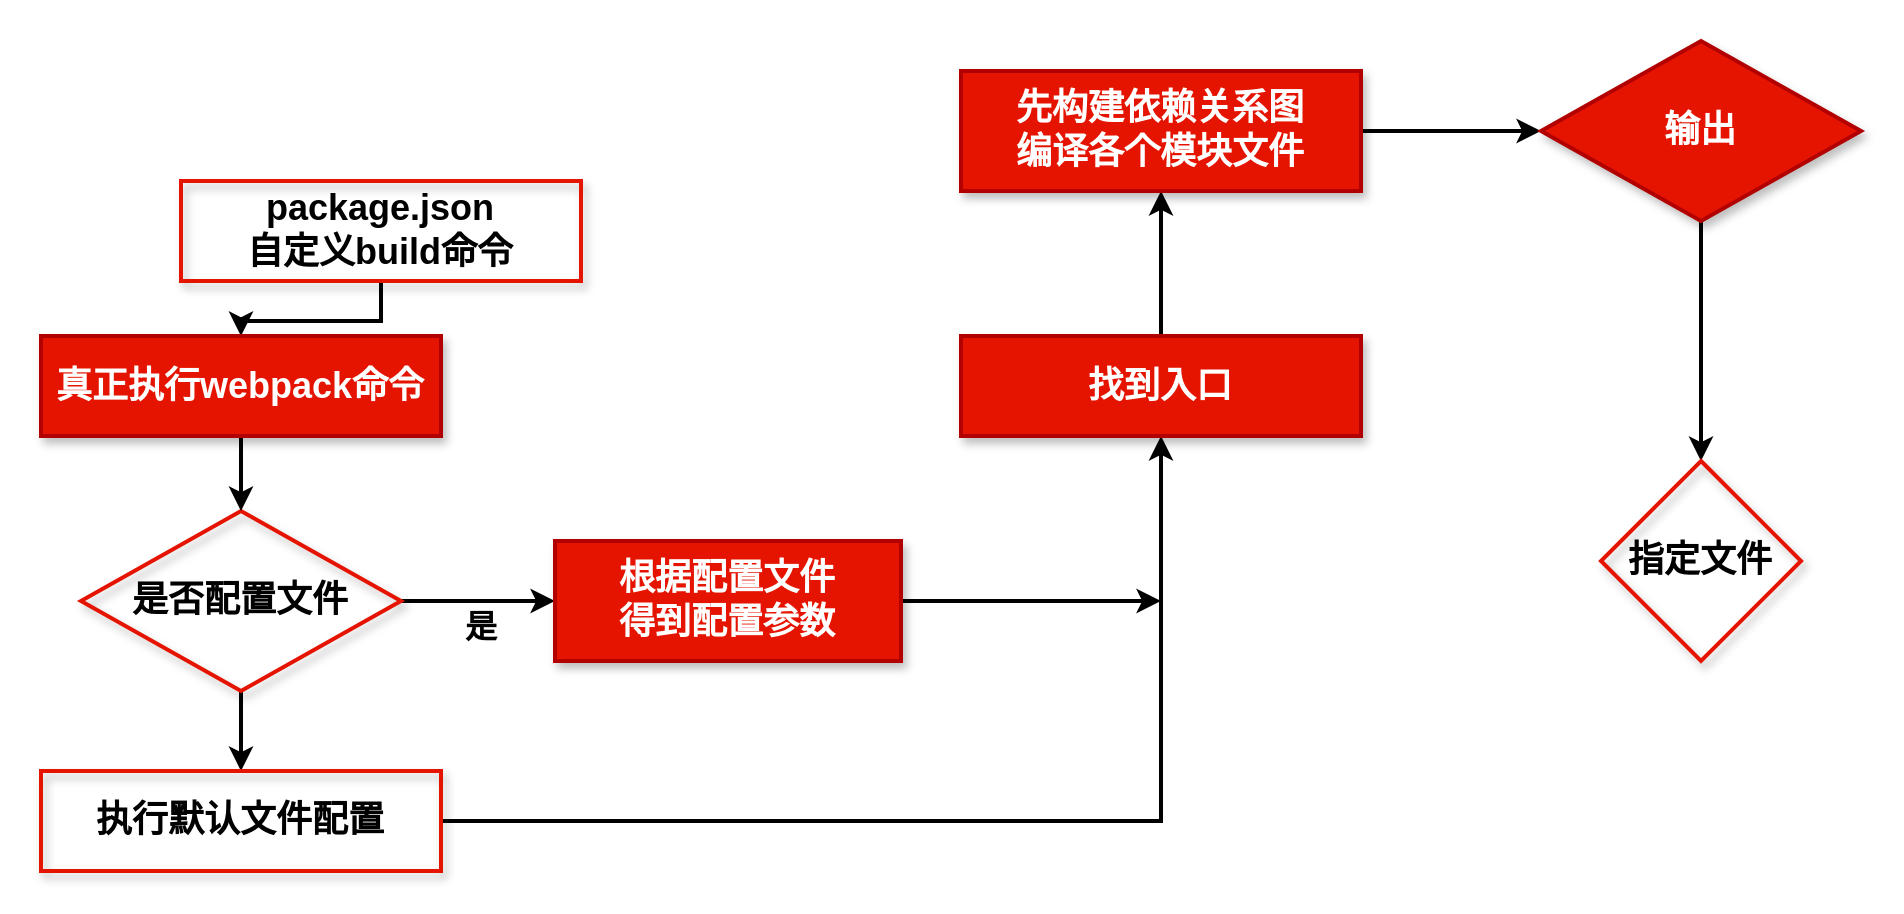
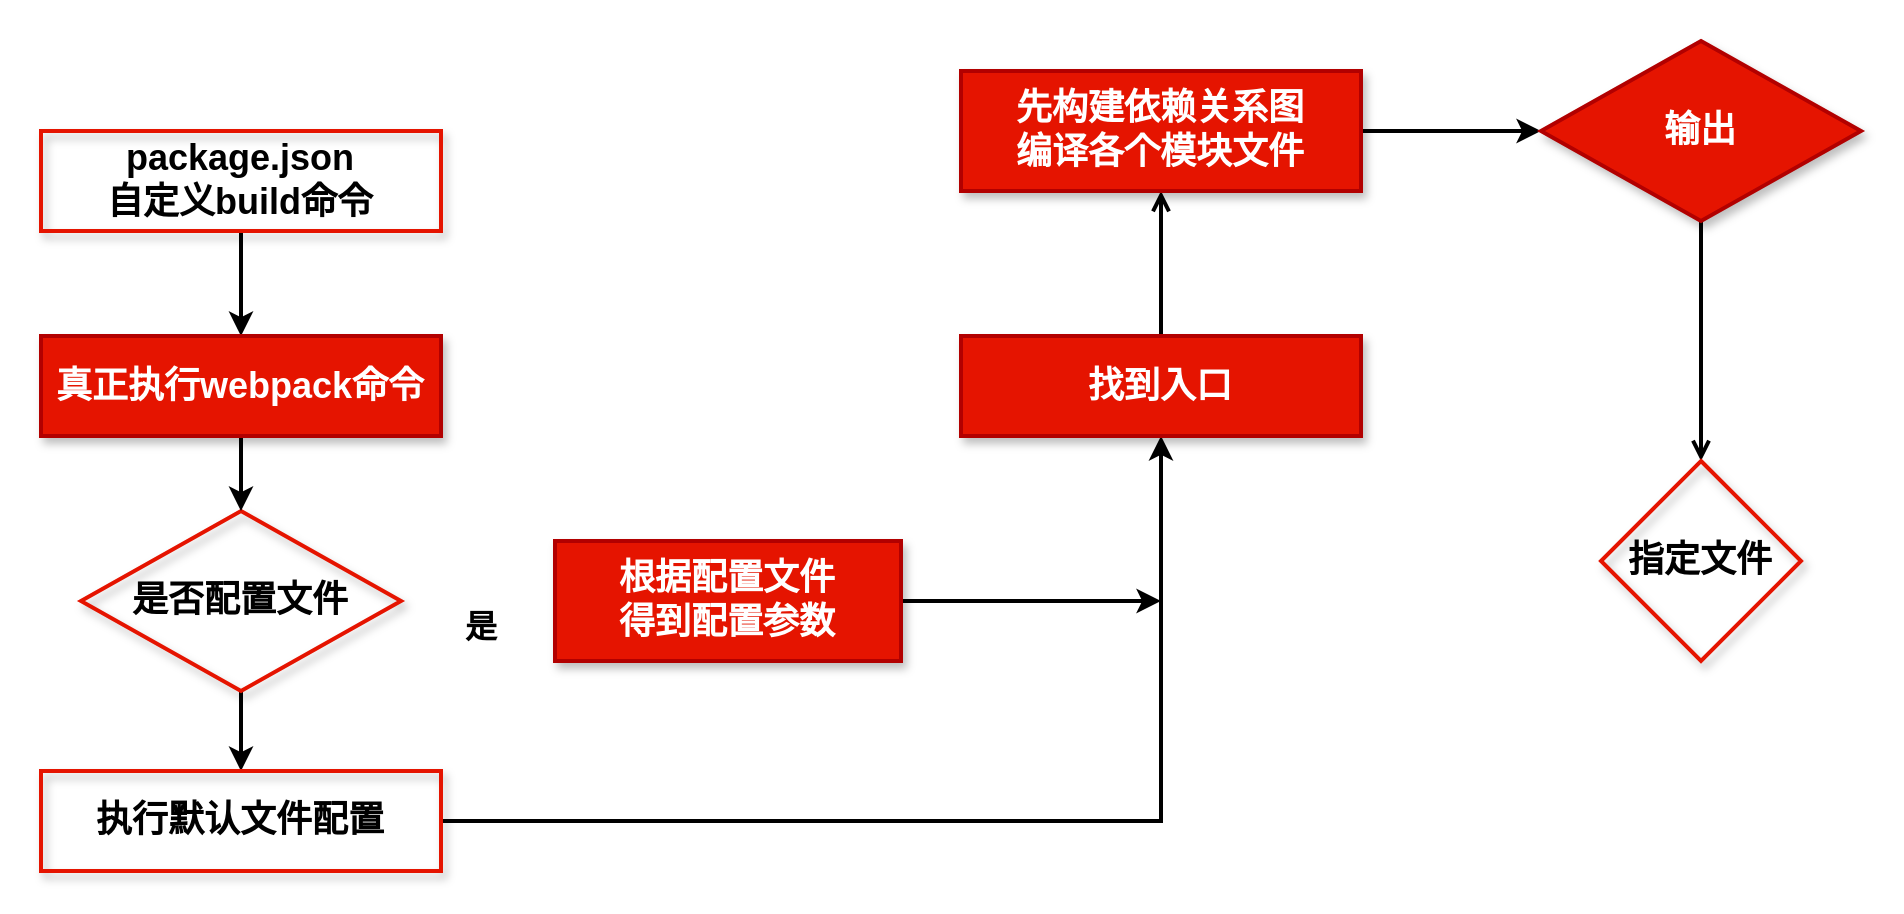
edge "找到入口" -> "先构建依赖关系图 编译各个模块文件": arrowhead classic -> open
node "package.json 自定义build命令": moved (381, 231) -> (241, 181)
edge "输出" -> "指定文件": arrowhead classic -> open
edge "是否配置文件" -> "根据配置文件 得到配置参数": removed
